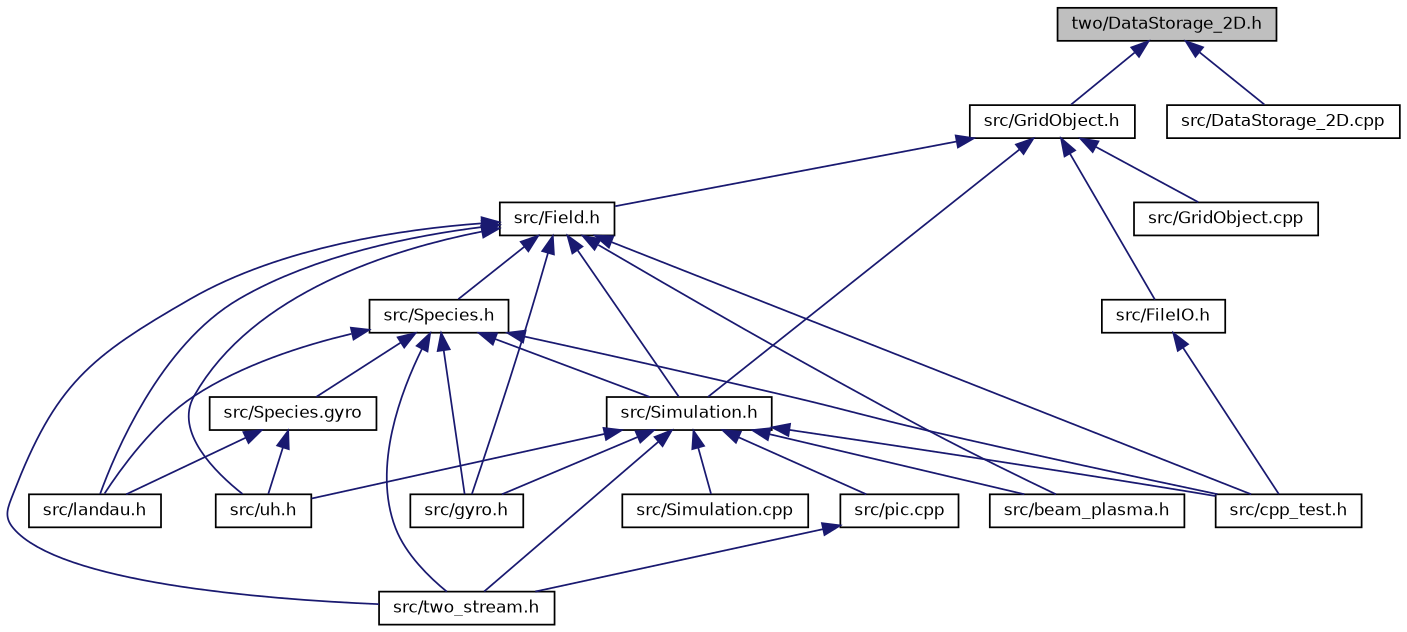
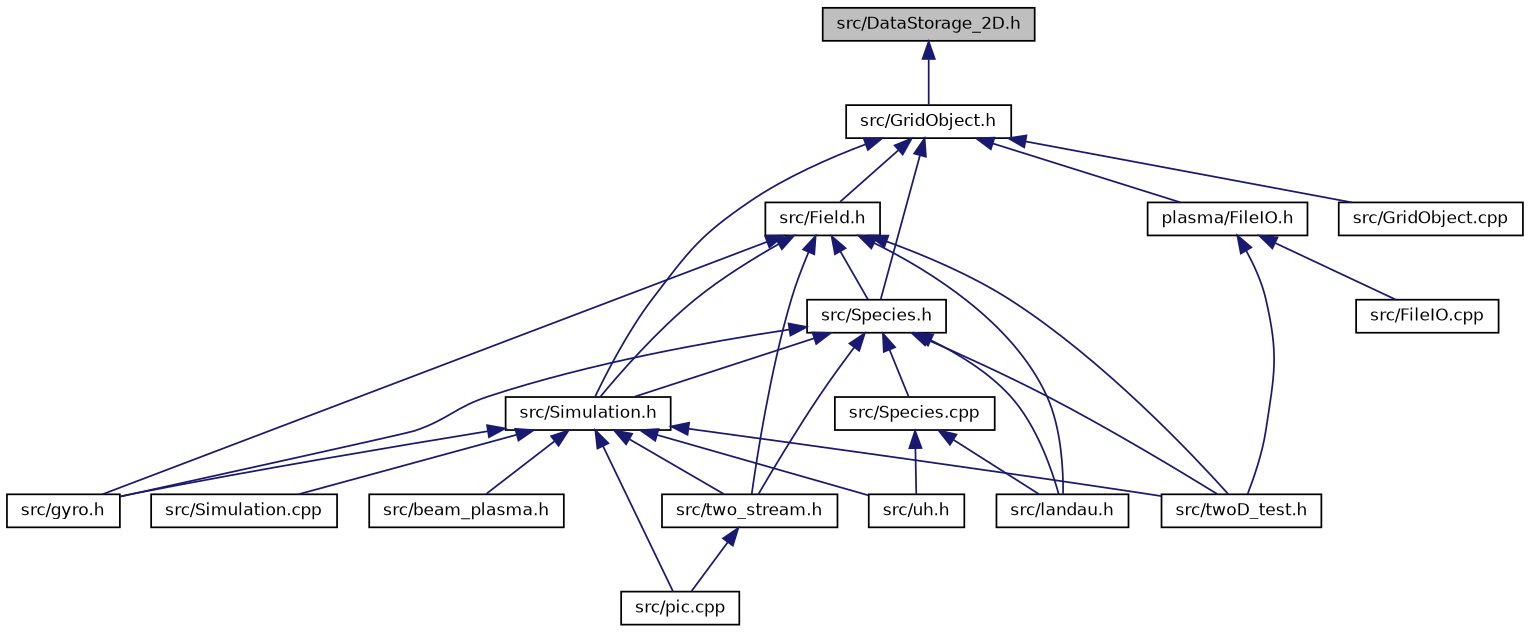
node "two/DataStorage_2D.h": label "two/DataStorage_2D.h" -> "src/DataStorage_2D.h"
node "src/DataStorage_2D.cpp": removed
edge "src/Species.h" -> "src/GridObject.h": added
edge "src/uh.h" -> "src/Field.h": removed
node "src/FileIO.h": label "src/FileIO.h" -> "plasma/FileIO.h"
node "src/FileIO.cpp": added
edge "src/beam_plasma.h" -> "src/Field.h": removed
node "src/Species.gyro": label "src/Species.gyro" -> "src/Species.cpp"
node "src/cpp_test.h": label "src/cpp_test.h" -> "src/twoD_test.h"
edge "src/two_stream.h" -> "src/pic.cpp": reversed
